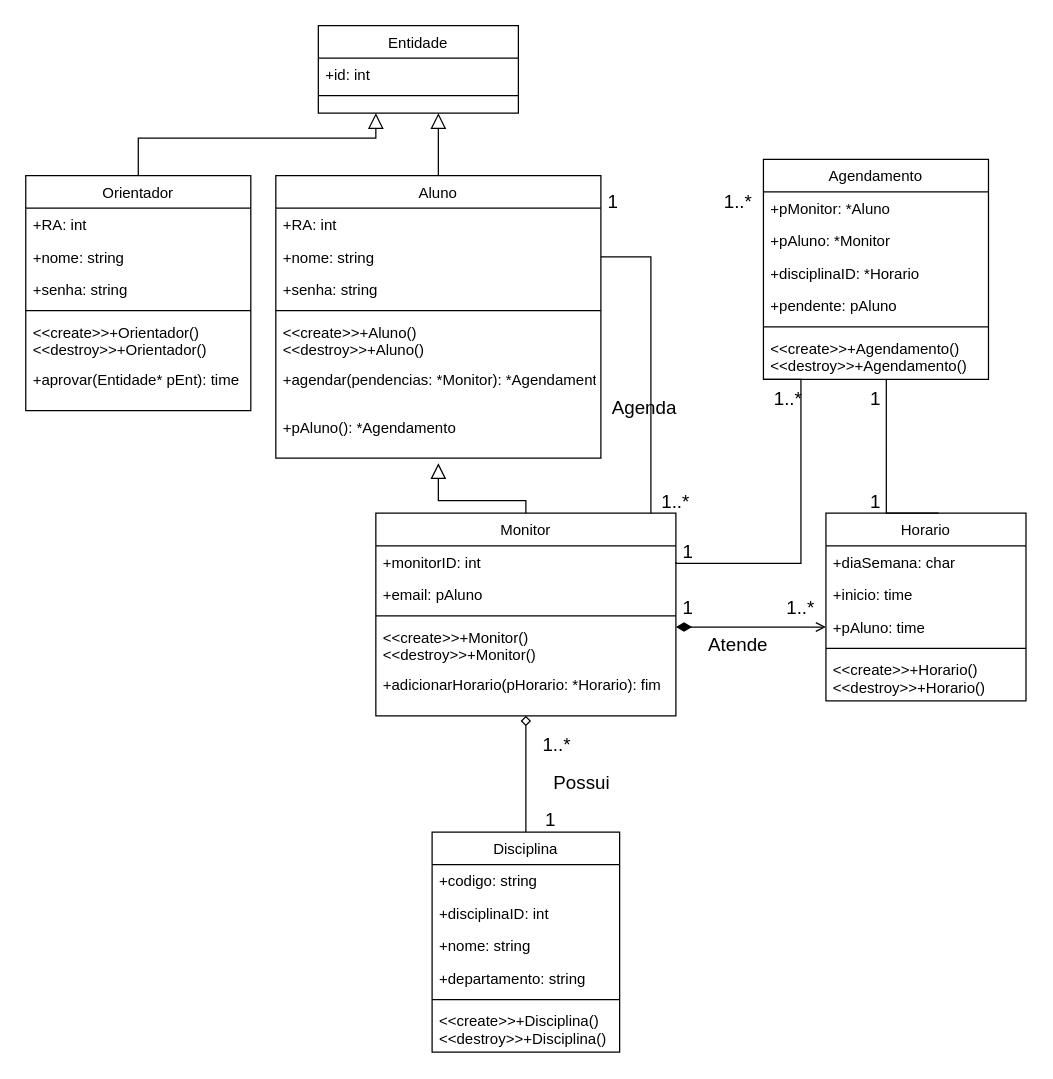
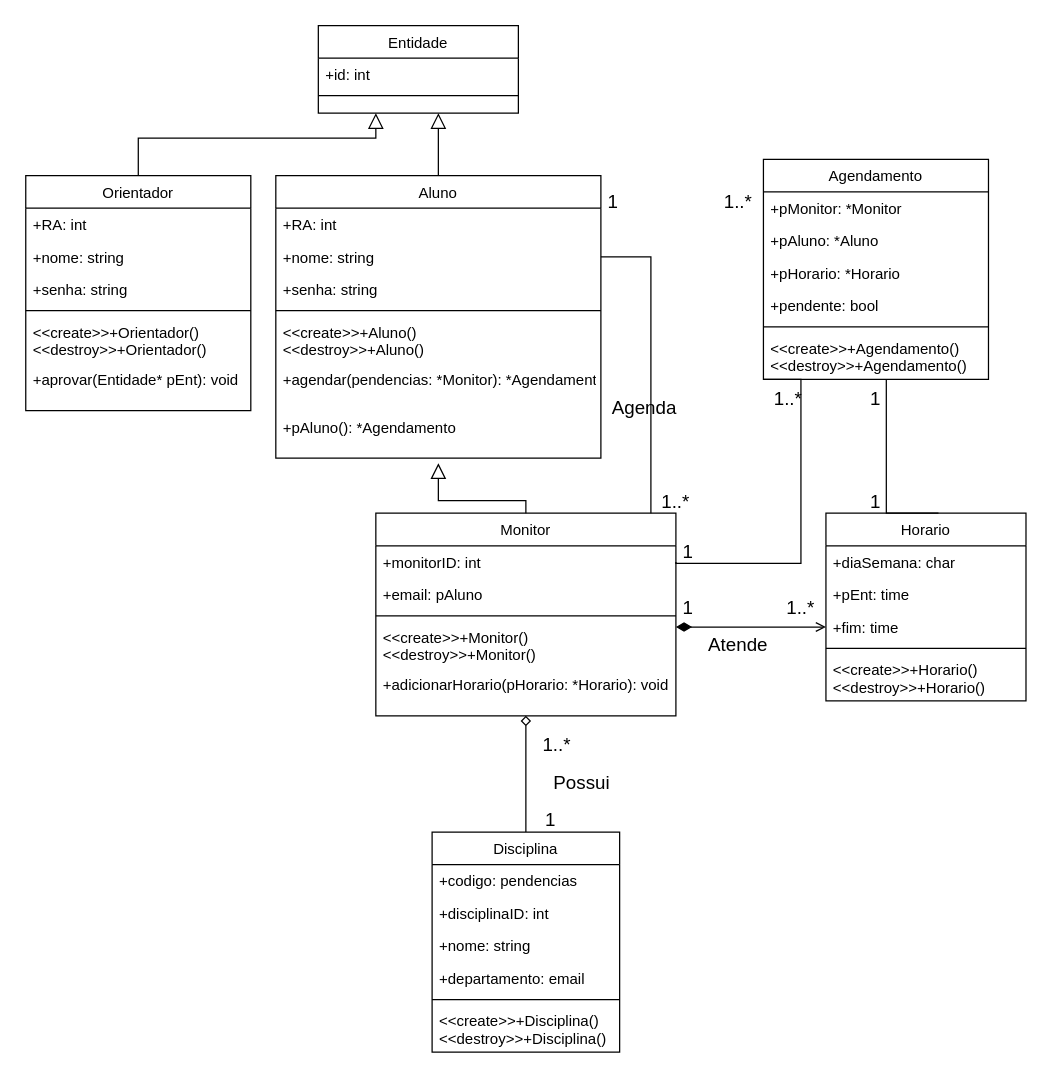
node "+pMonitor: *Aluno": label "+pMonitor: *Aluno" -> "+pMonitor: *Monitor"
node "+pAluno: *Monitor": label "+pAluno: *Monitor" -> "+pAluno: *Aluno"
node "+disciplinaID: *Horario": label "+disciplinaID: *Horario" -> "+pHorario: *Horario"
node "+pendente: pAluno": label "+pendente: pAluno" -> "+pendente: bool"
node "+aprovar(Entidade* pEnt): time": label "+aprovar(Entidade* pEnt): time" -> "+aprovar(Entidade* pEnt): void"
node "+inicio: time": label "+inicio: time" -> "+pEnt: time"
node "+pAluno: time": label "+pAluno: time" -> "+fim: time"
node "+adicionarHorario(pHorario: *Horario): fim": label "+adicionarHorario(pHorario: *Horario): fim" -> "+adicionarHorario(pHorario: *Horario): void"
node "+codigo: string": label "+codigo: string" -> "+codigo: pendencias"
node "+departamento: string": label "+departamento: string" -> "+departamento: email"
